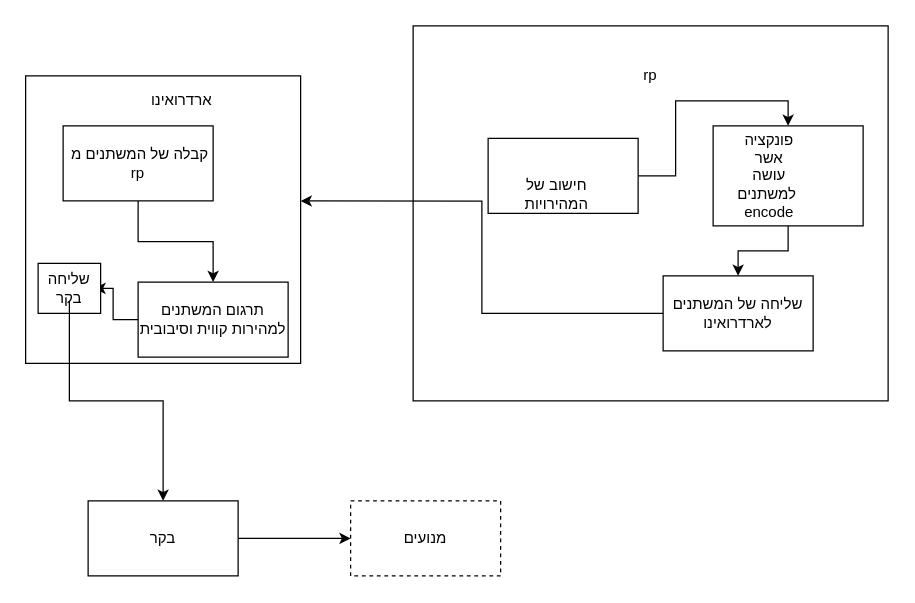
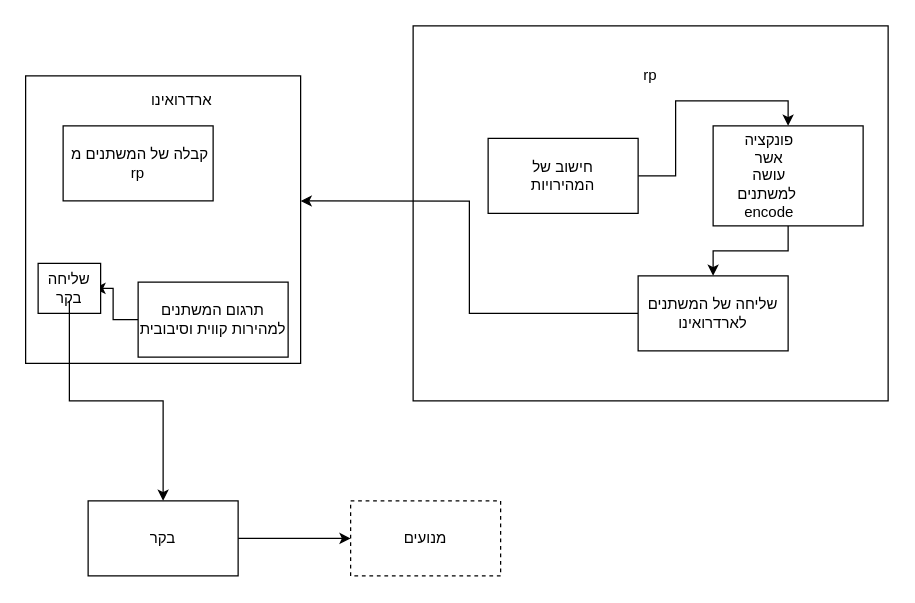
node "חישוב של המהירויות": moved (557, 194) -> (563, 176)
edge "קבלה של המשתנים מ rp" -> "תרגום המשתנים למהירות קווית וסיבובית": removed
node "שליחה של המשתנים לארדרואינו": moved (738, 313) -> (713, 313)
